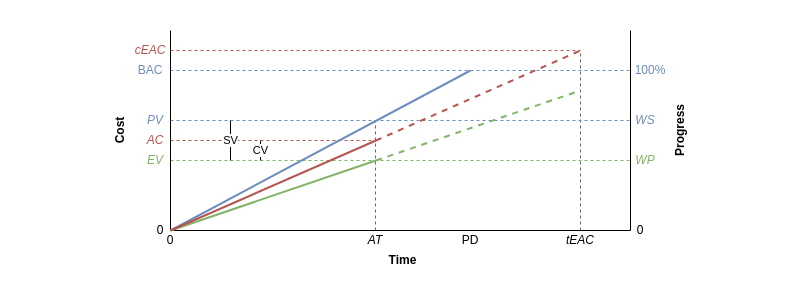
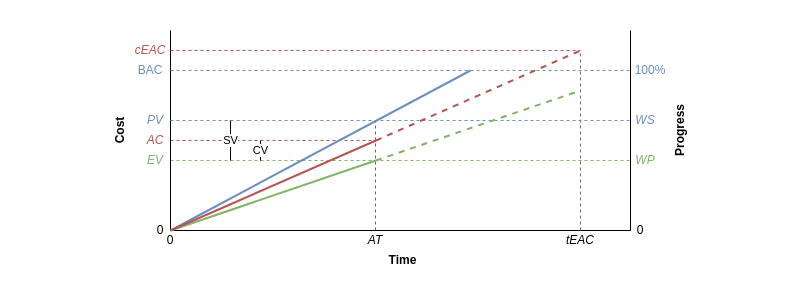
node "PD": removed
